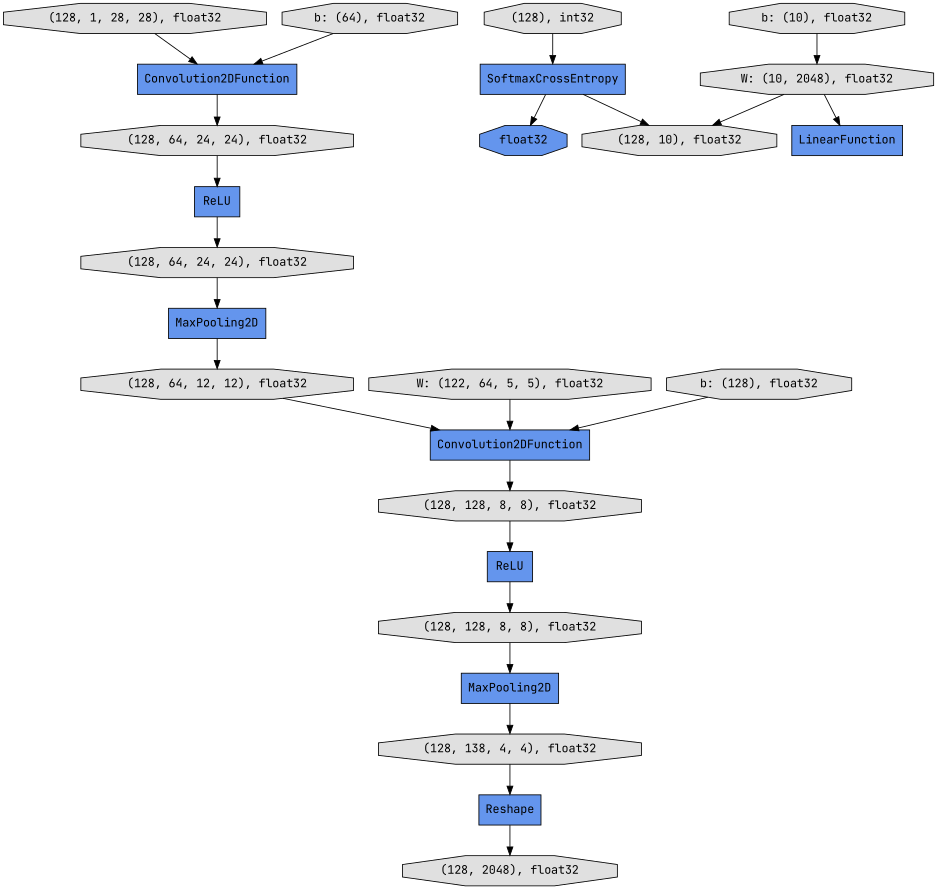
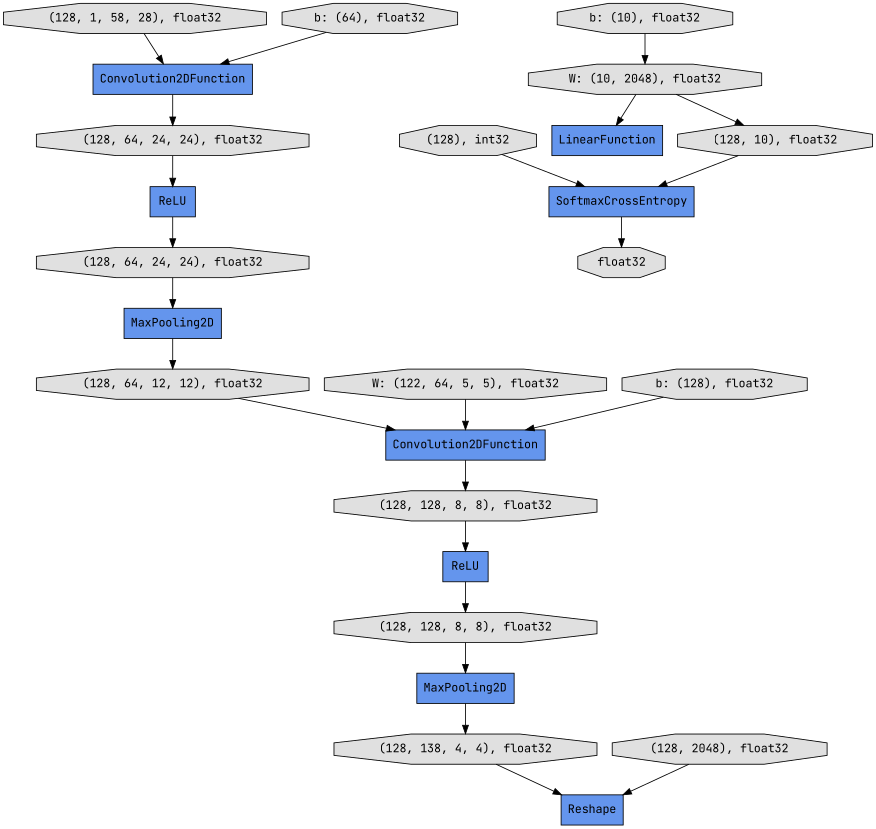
node "(128, 1, 28, 28), float32": label "(128, 1, 28, 28), float32" -> "(128, 1, 58, 28), float32"
edge "SoftmaxCrossEntropy" -> "(128, 10), float32": reversed
node "float32": fillcolor #6495ed -> #e0e0e0
edge "Reshape" -> "(128, 2048), float32": reversed
